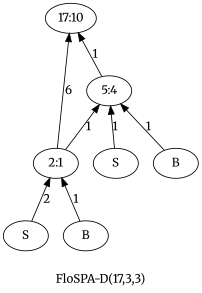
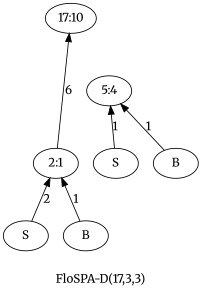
edge "5:4" -> "17:10": removed, label "1"
edge "2:1" -> "5:4": removed, label "1"
